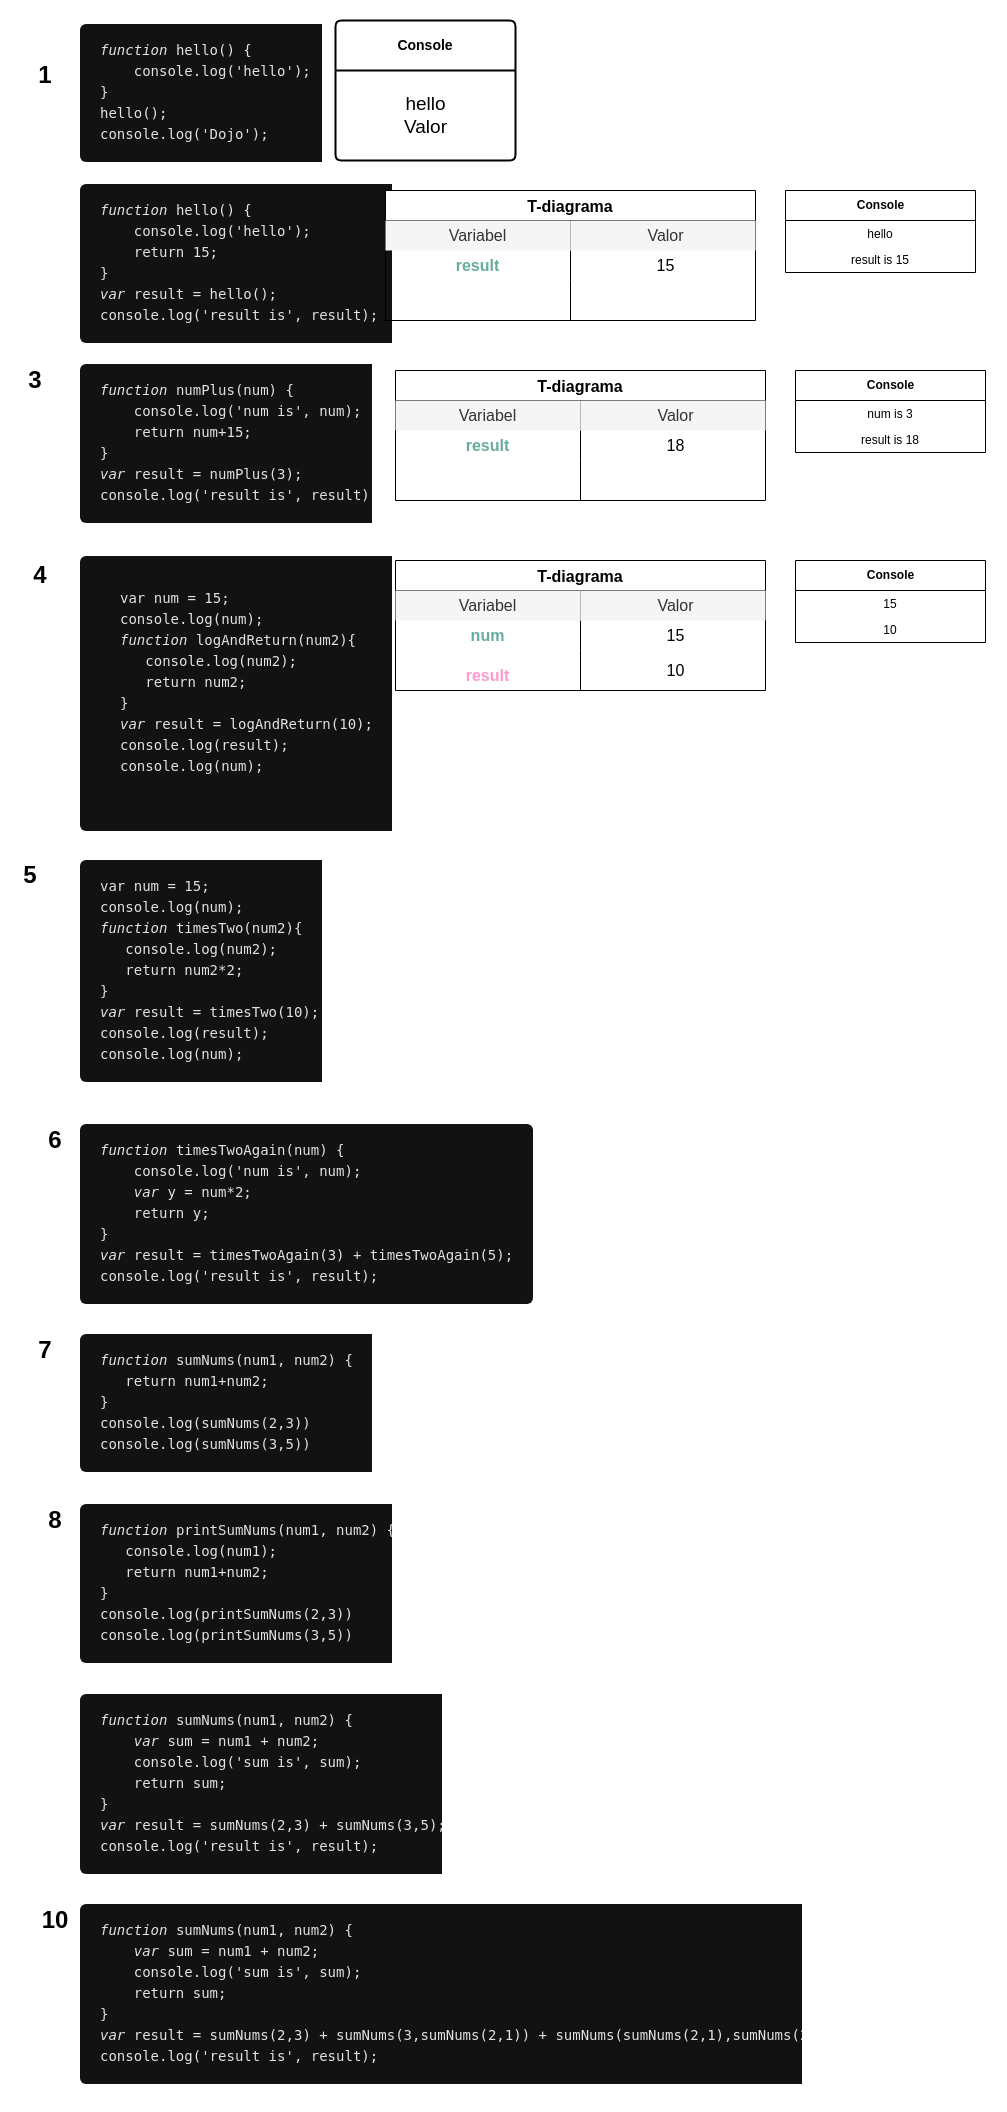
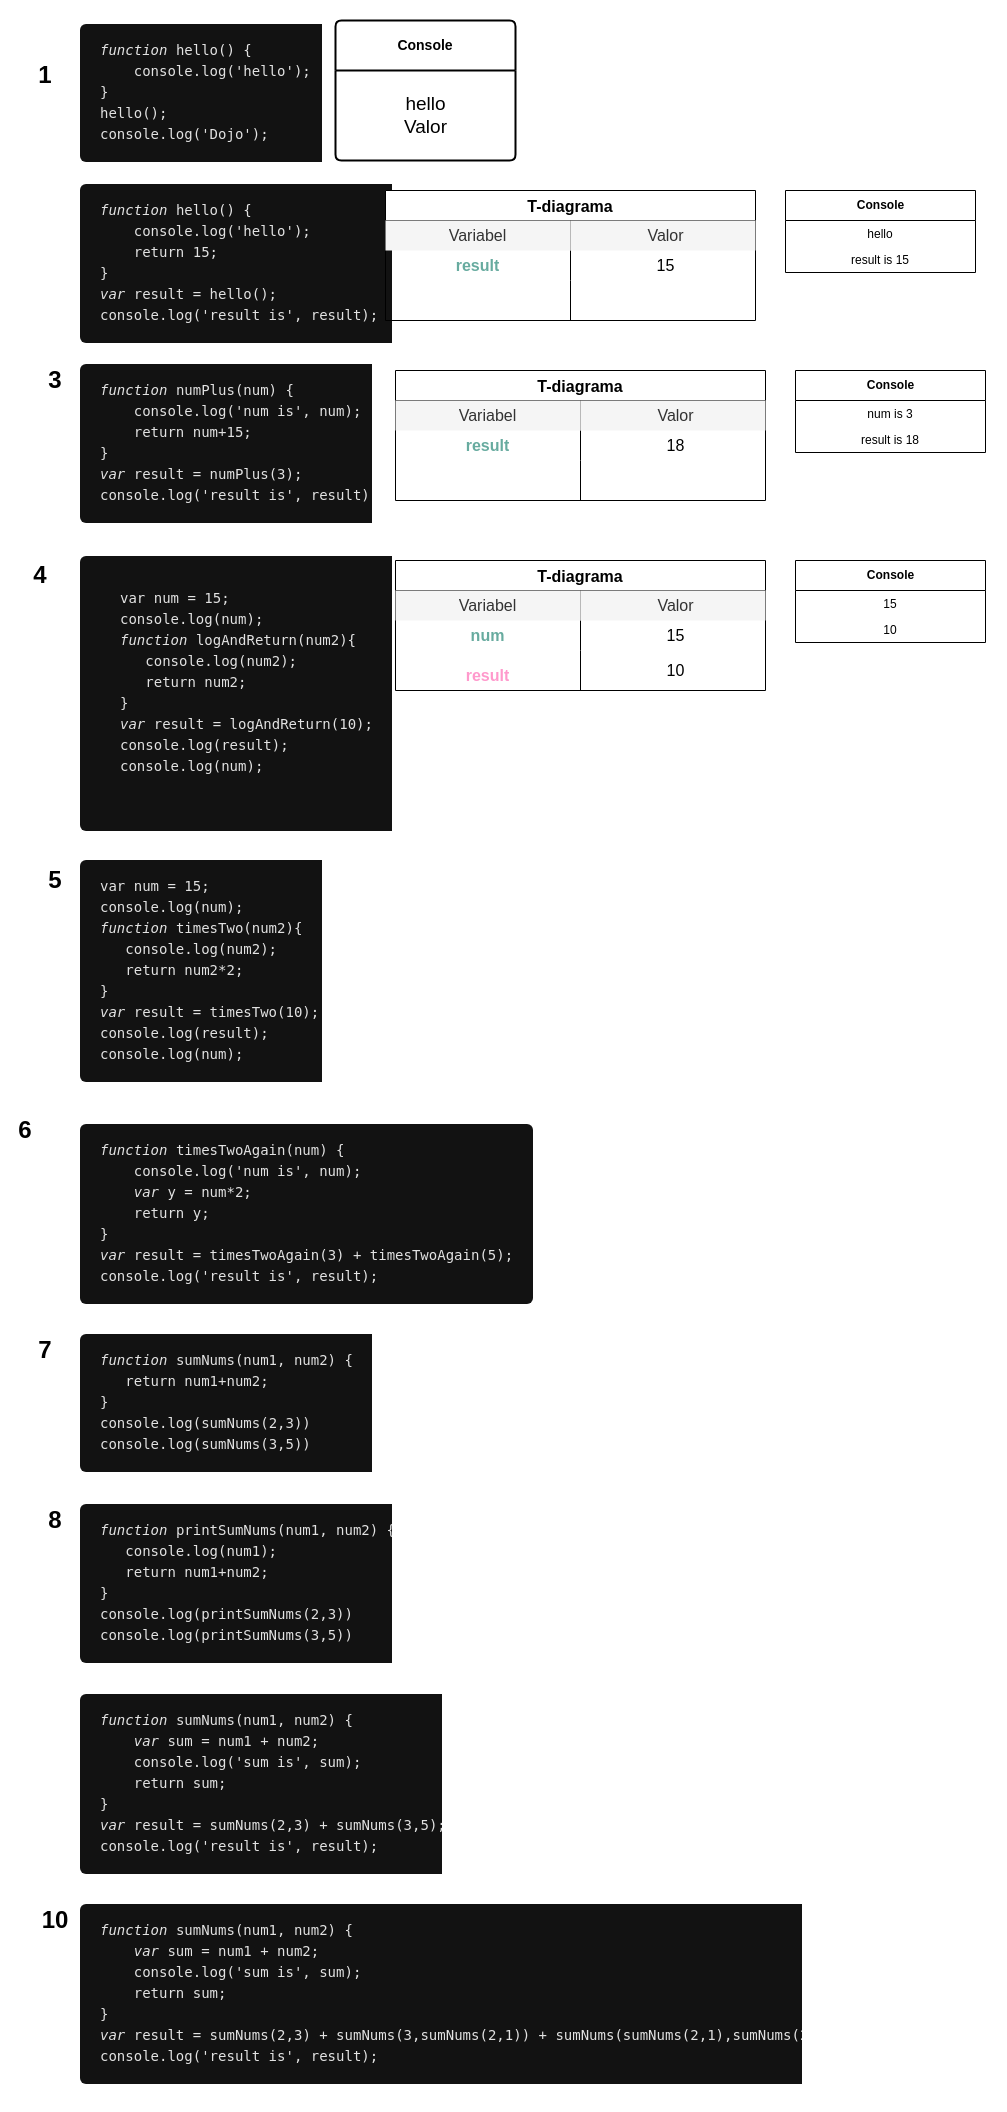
node "3": moved (36, 381) -> (56, 381)
node "5": moved (31, 876) -> (56, 881)
node "6": moved (56, 1141) -> (26, 1131)
